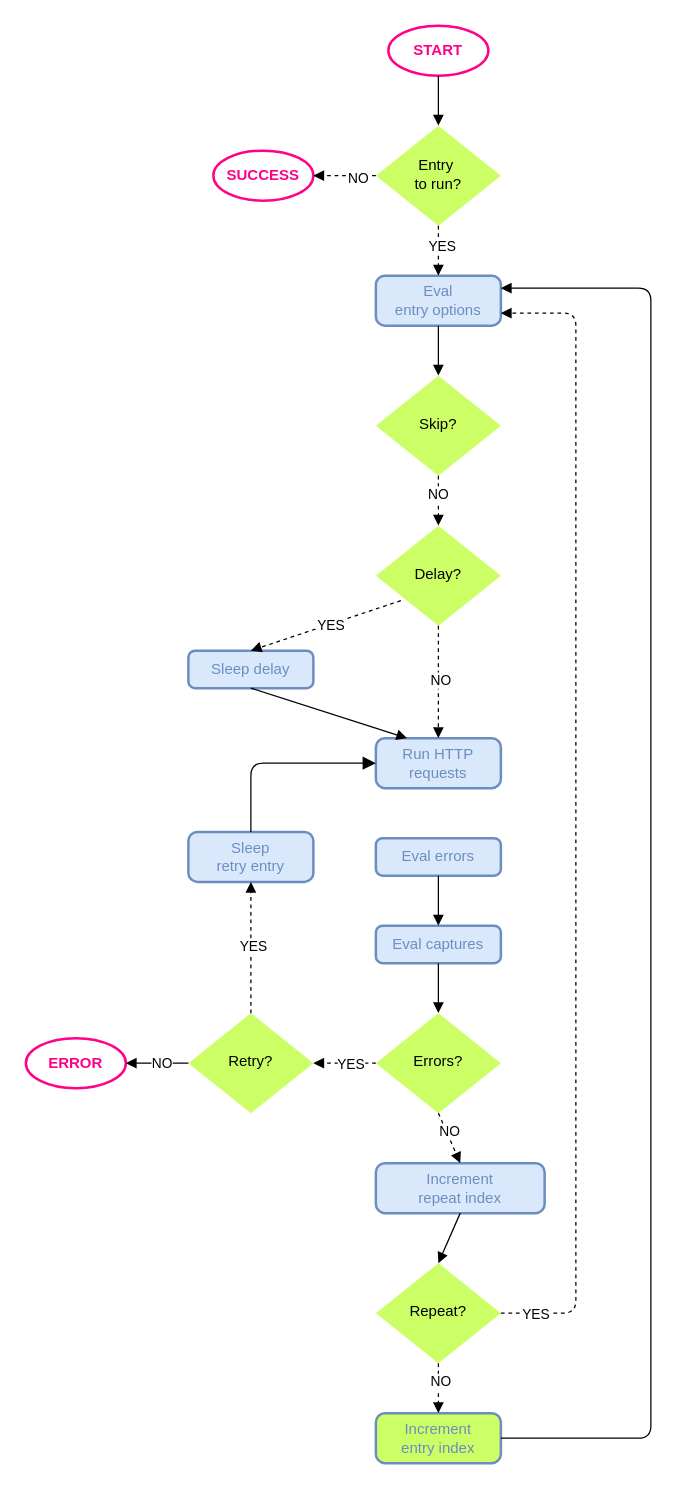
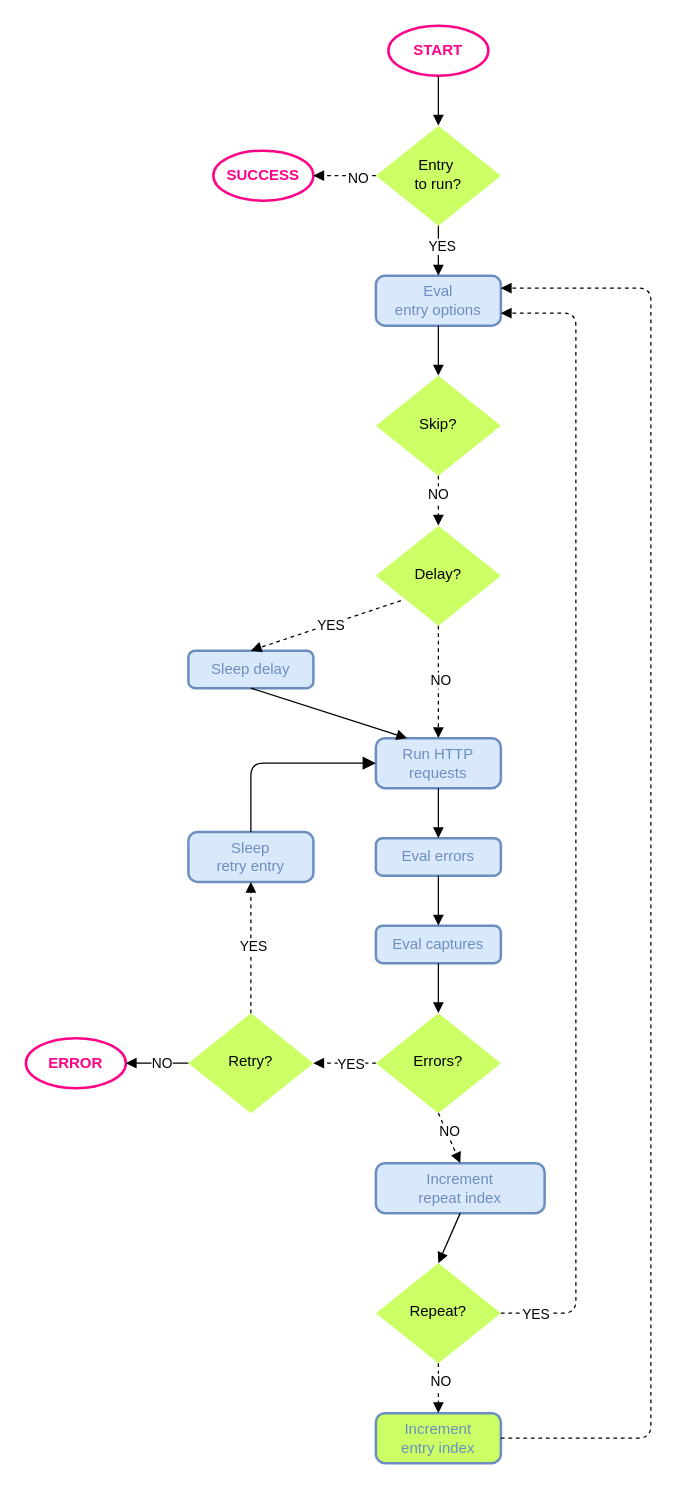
edge "Entry to run?" -> "Eval entry options": style dashed -> solid
edge "Run HTTP requests" -> "Eval errors": added
edge "Increment entry index" -> "Eval entry options": style solid -> dashed
